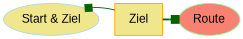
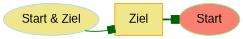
edge "Ziel" -> "Start & Ziel": reversed
node "Route": label "Route" -> "Start"
